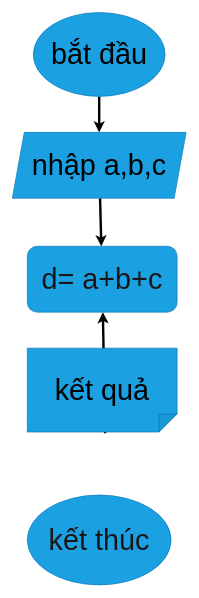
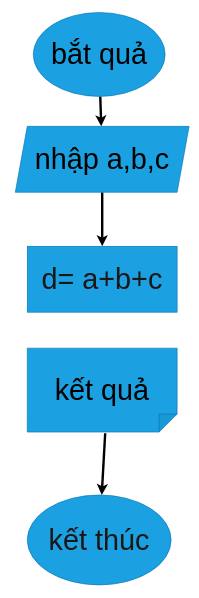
node "bắt đầu": label "bắt đầu" -> "bắt quả"
node "nhập a,b,c": moved (99, 165) -> (102, 159)
node "d= a+b+c": shape rounded rectangle -> rectangle
edge "kết quả" -> "d= a+b+c": now "kết quả" -> "kết thúc"
